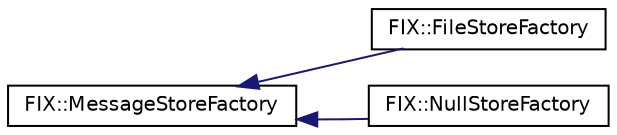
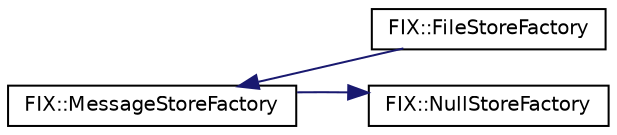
edge "FIX::NullStoreFactory" -> "FIX::MessageStoreFactory": reversed
